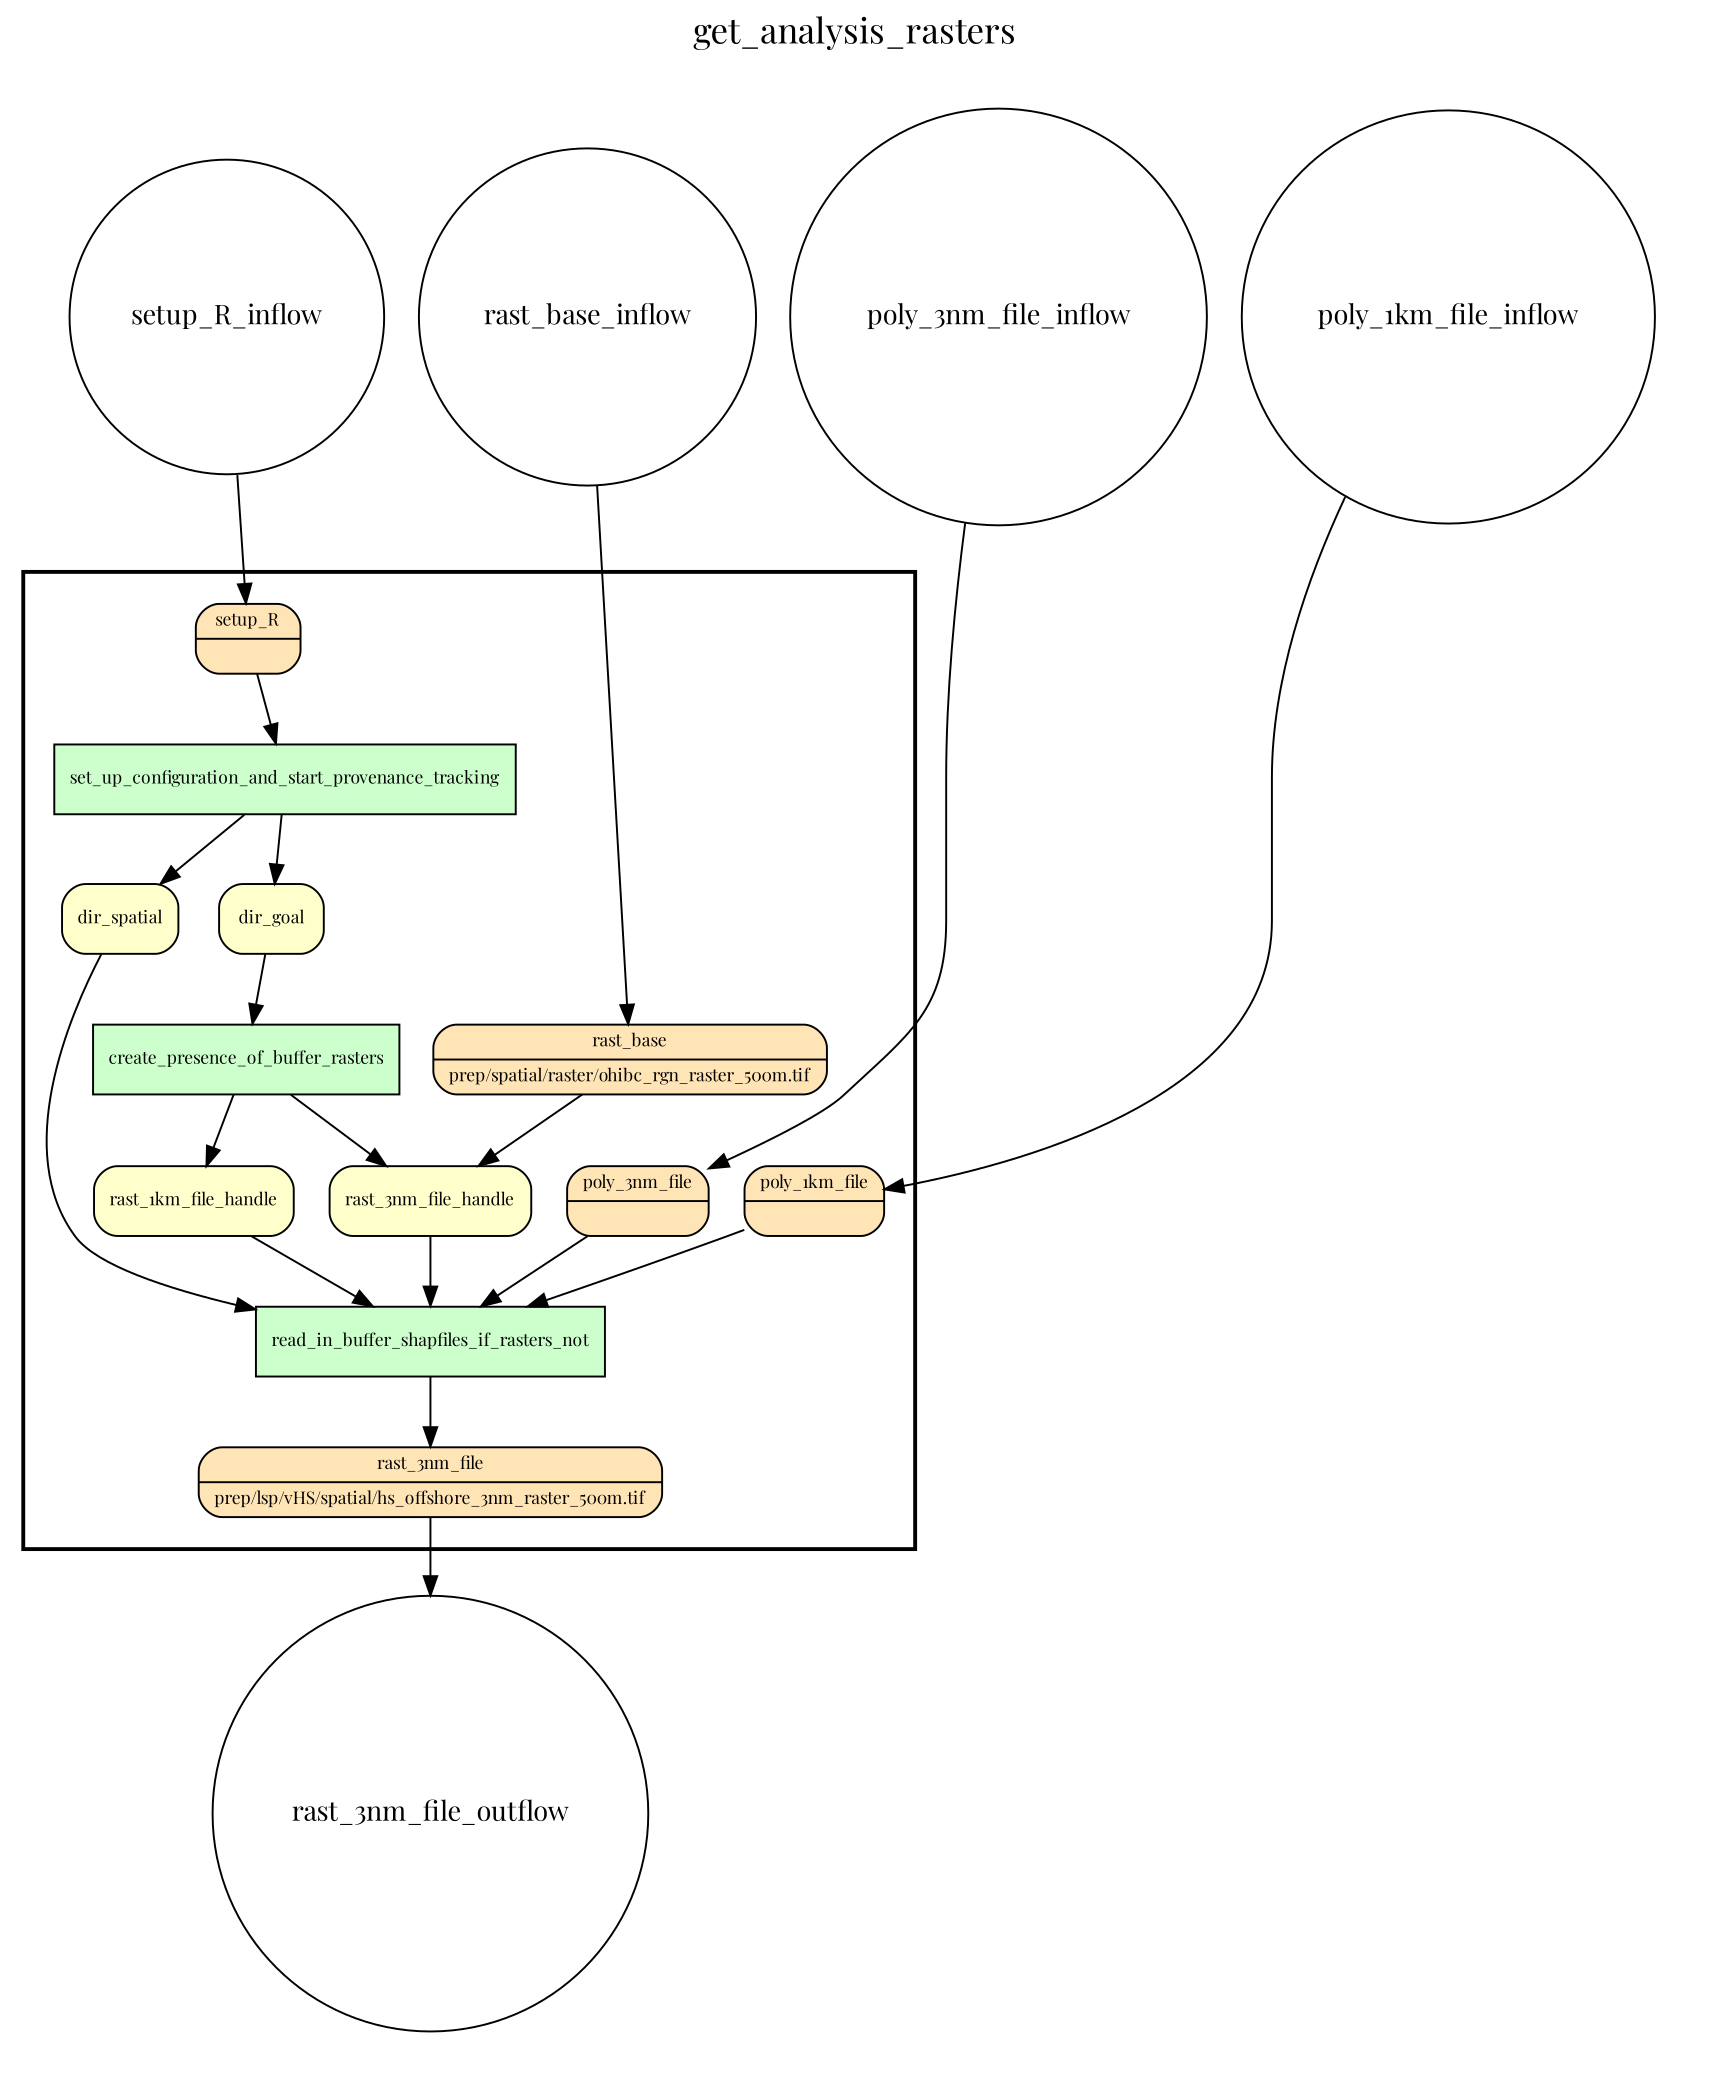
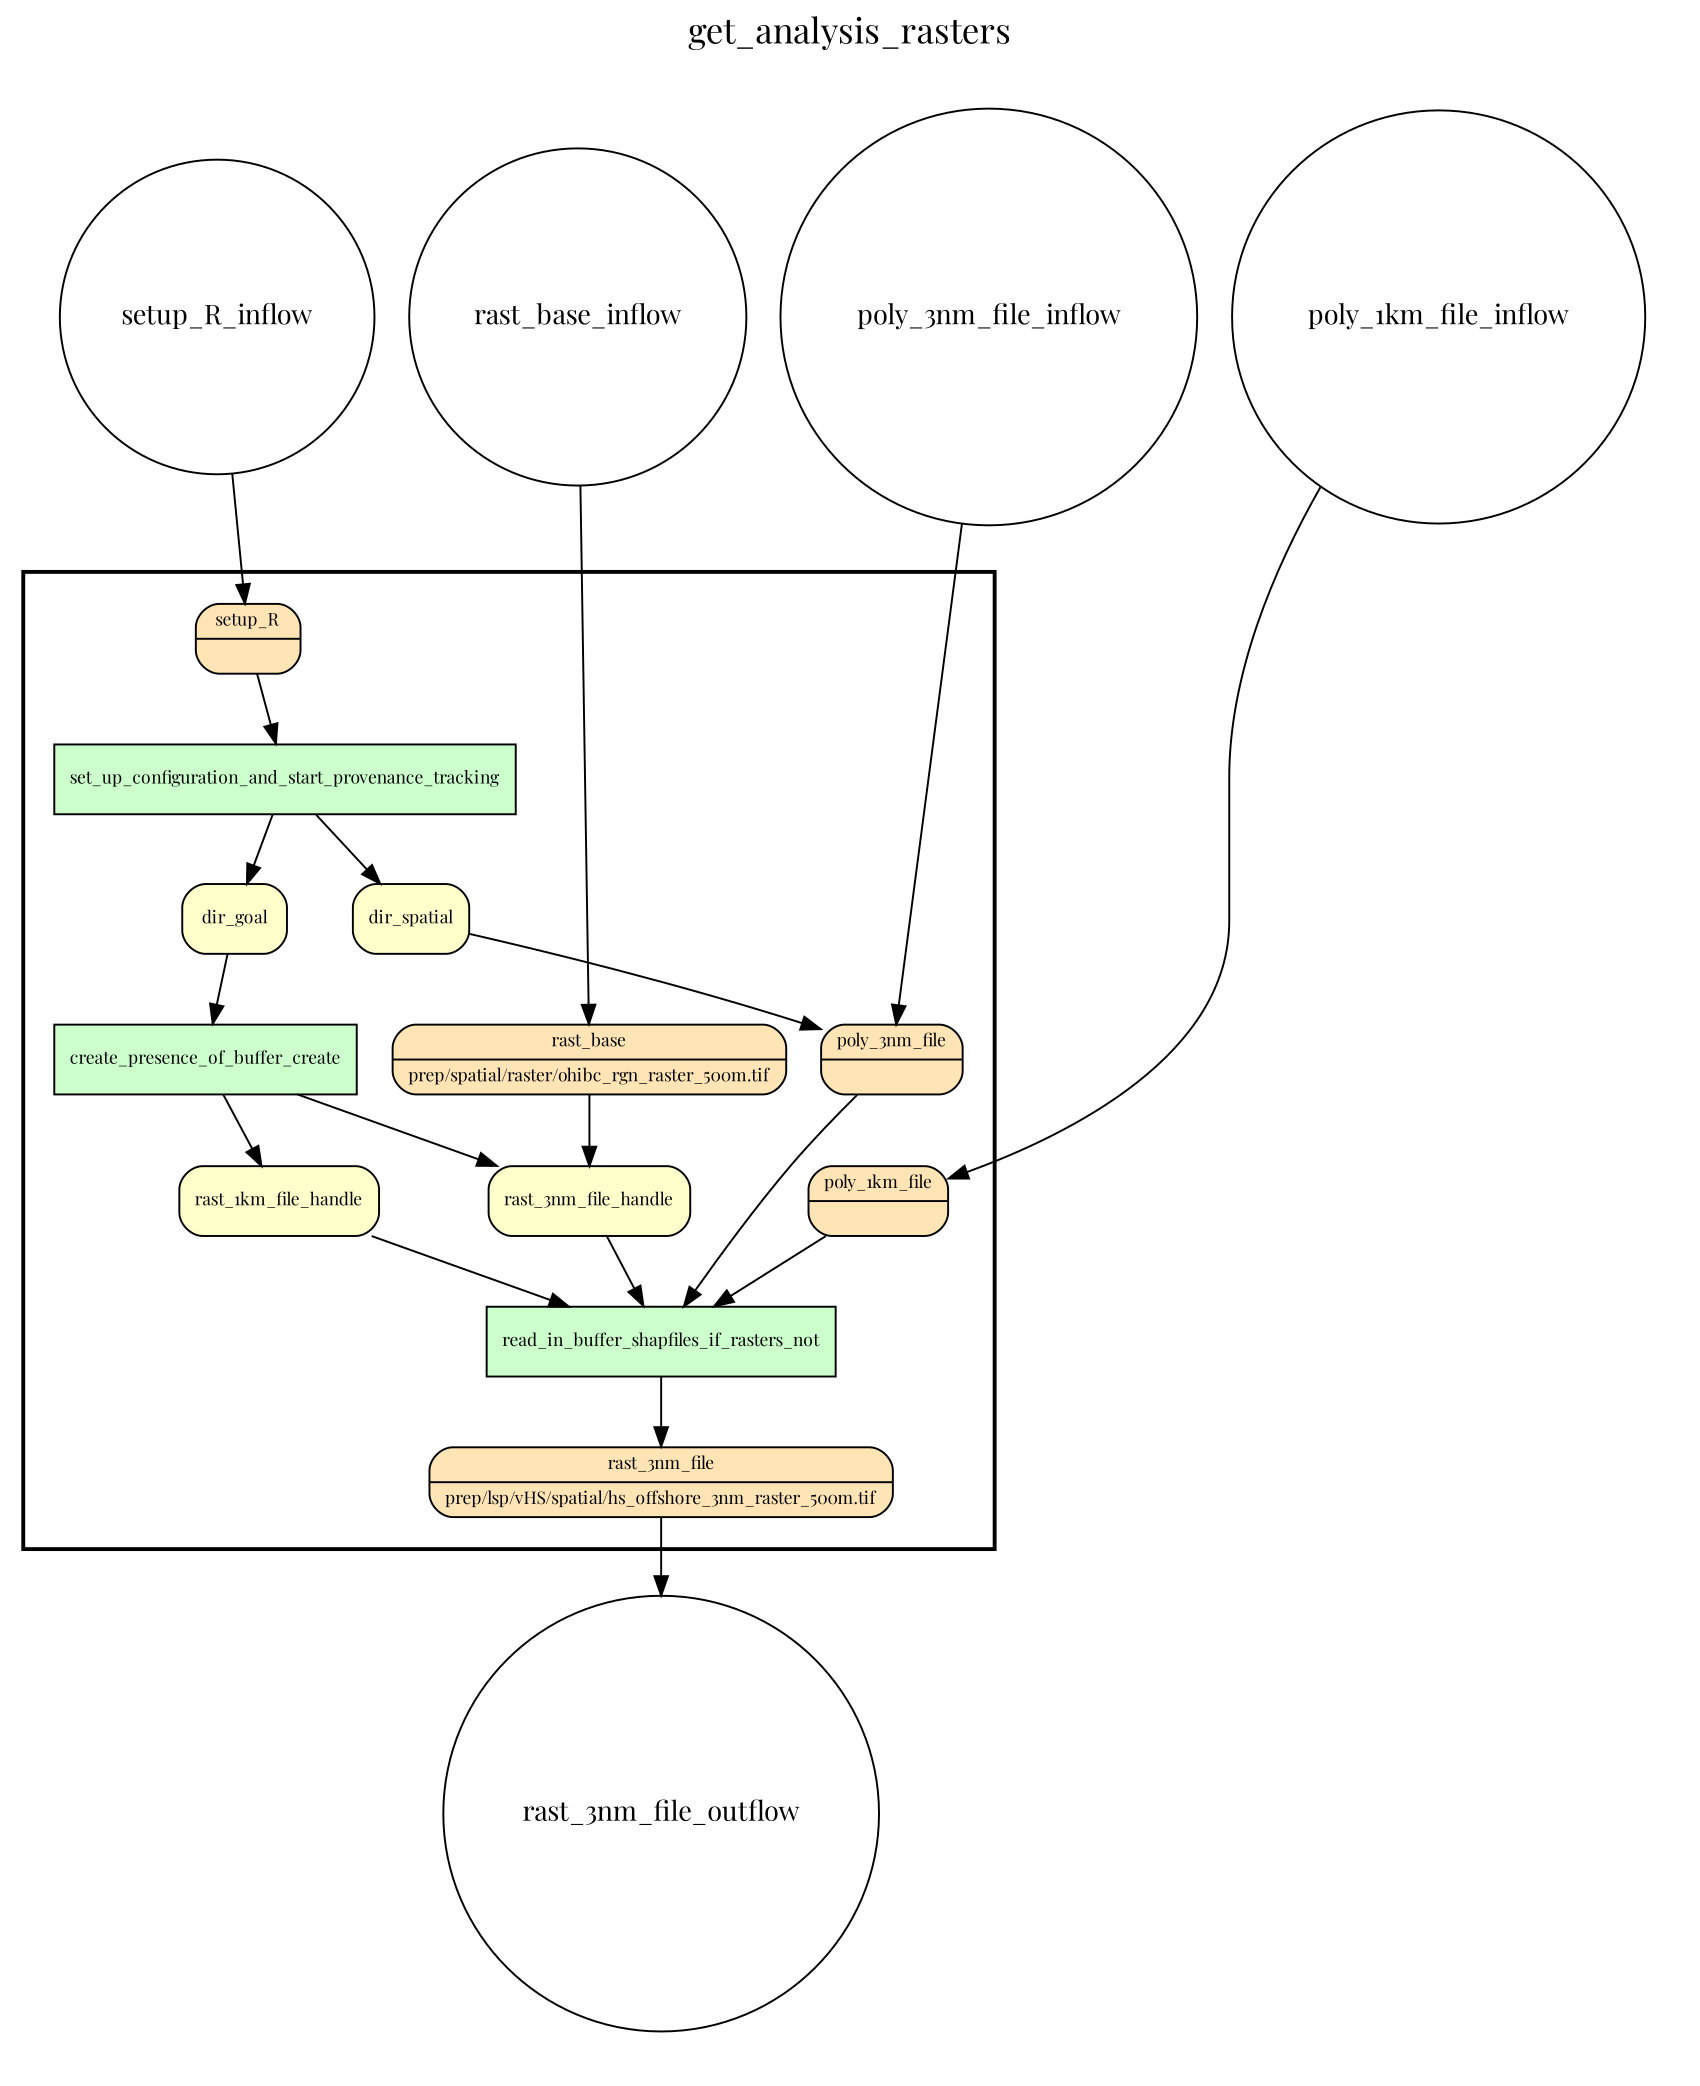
node "create_presence_of_buffer_rasters": label "create_presence_of_buffer_rasters" -> "create_presence_of_buffer_create"
edge "dir_spatial" -> "read_in_buffer_shapfiles_if_rasters_not": now "dir_spatial" -> "poly_3nm_file"
